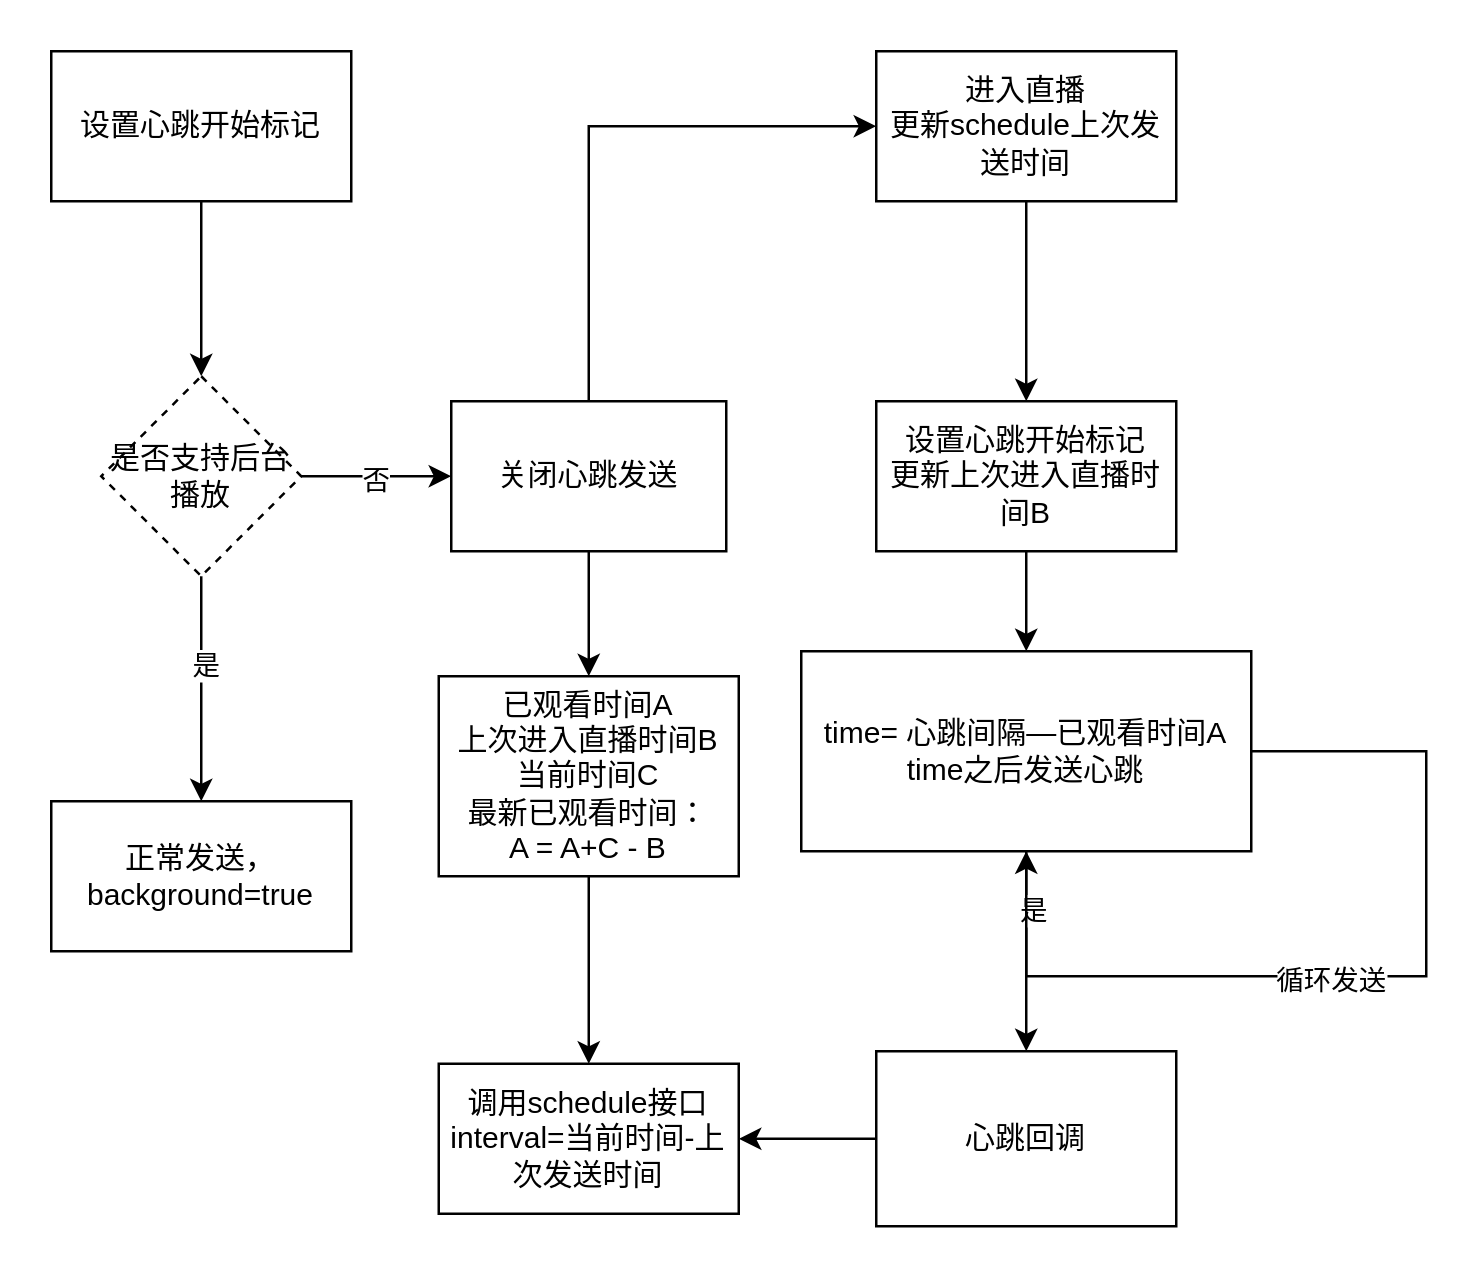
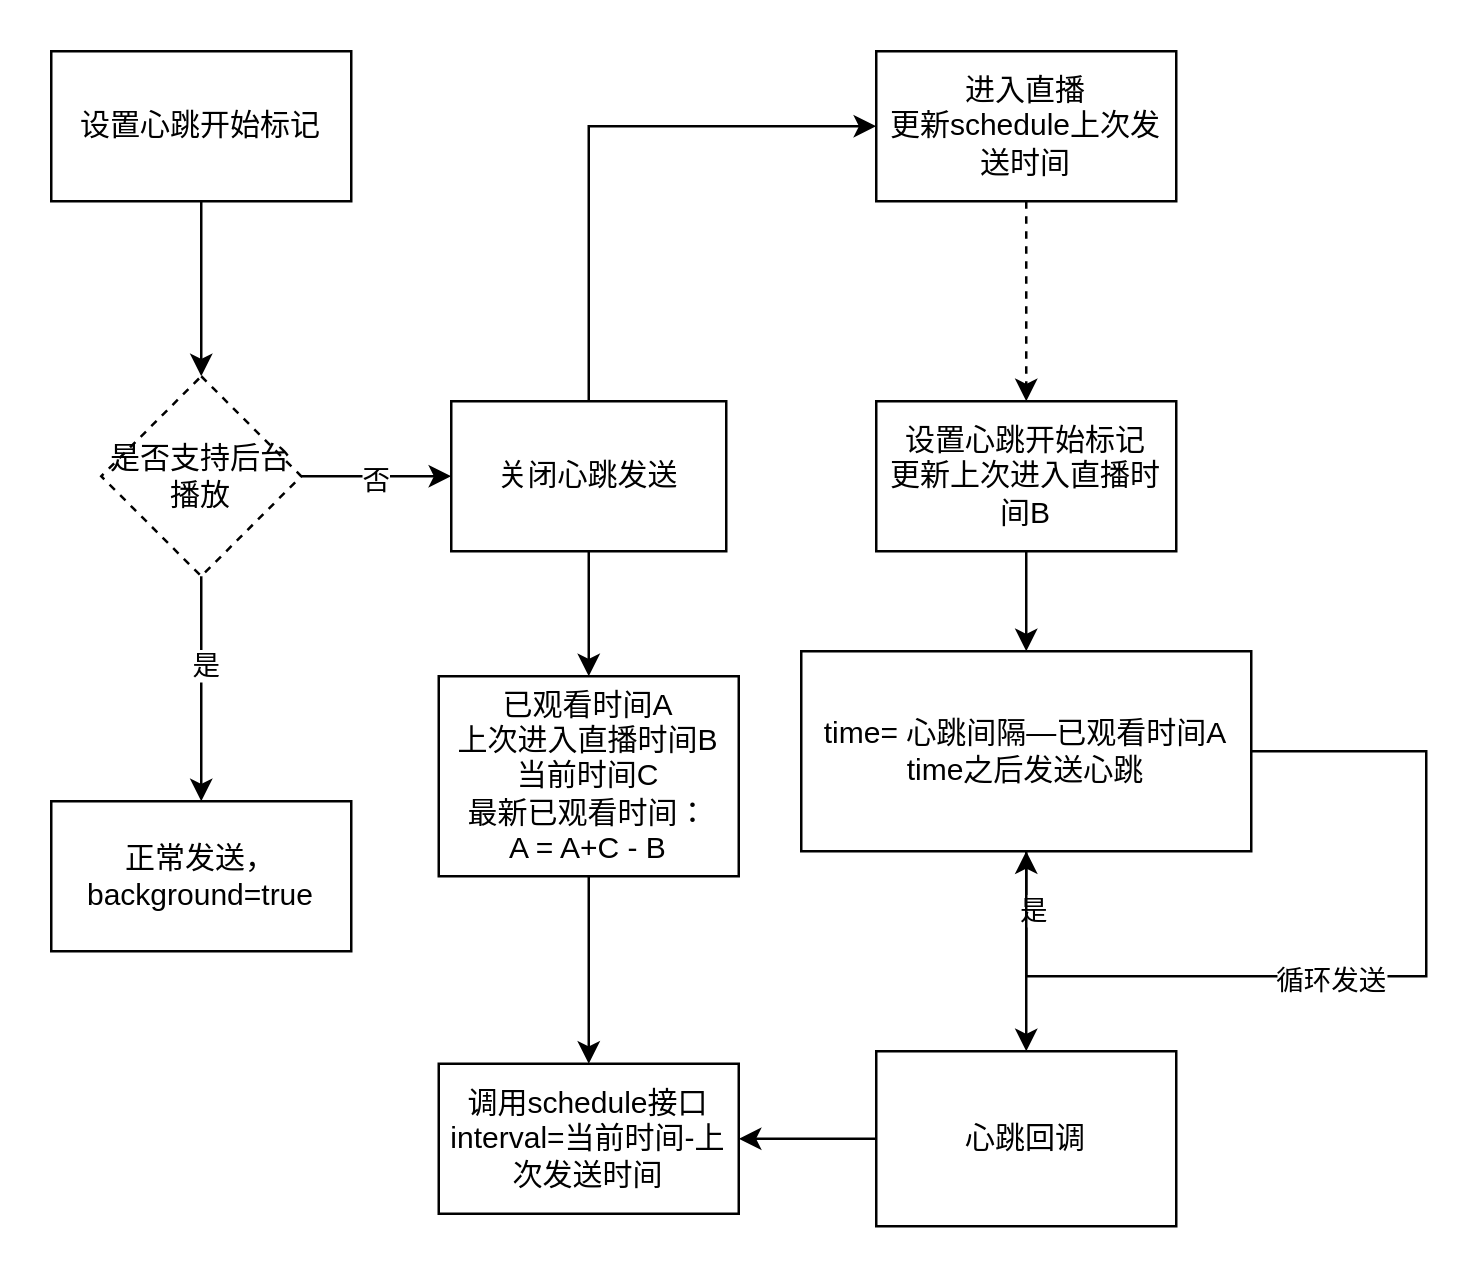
edge "进入直播 更新schedule上次发送时间" -> "设置心跳开始标记 更新上次进入直播时间B": style solid -> dashed
